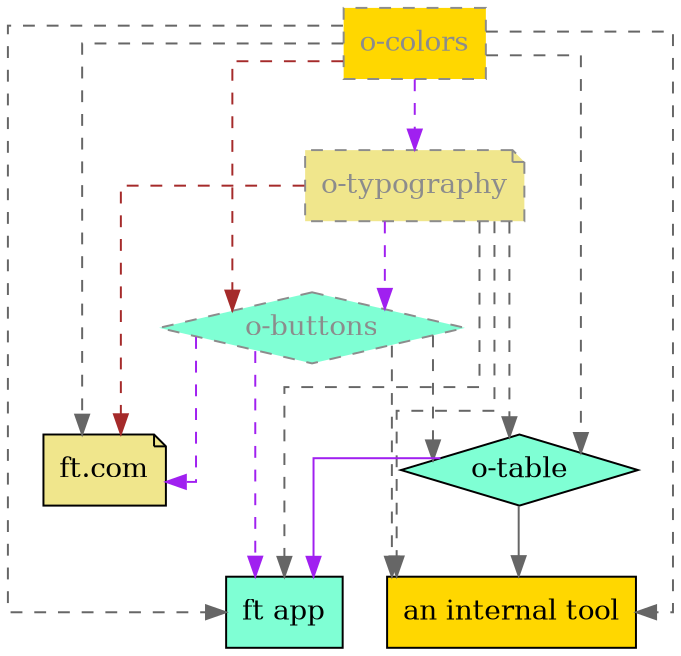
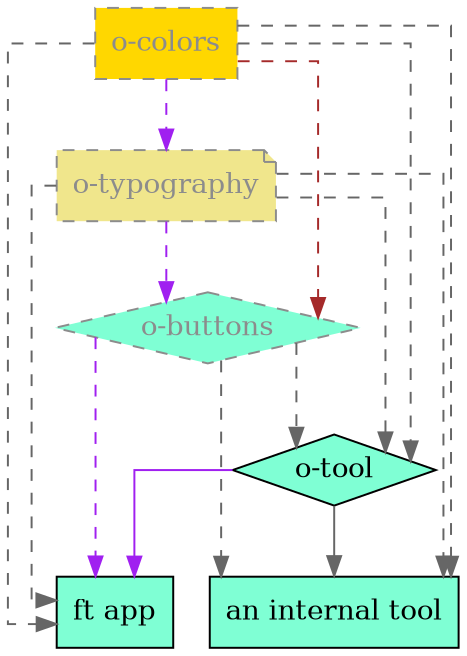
node "ft.com": removed
node "o-table": label "o-table" -> "o-tool"
node "an internal tool": fillcolor gold -> aquamarine
